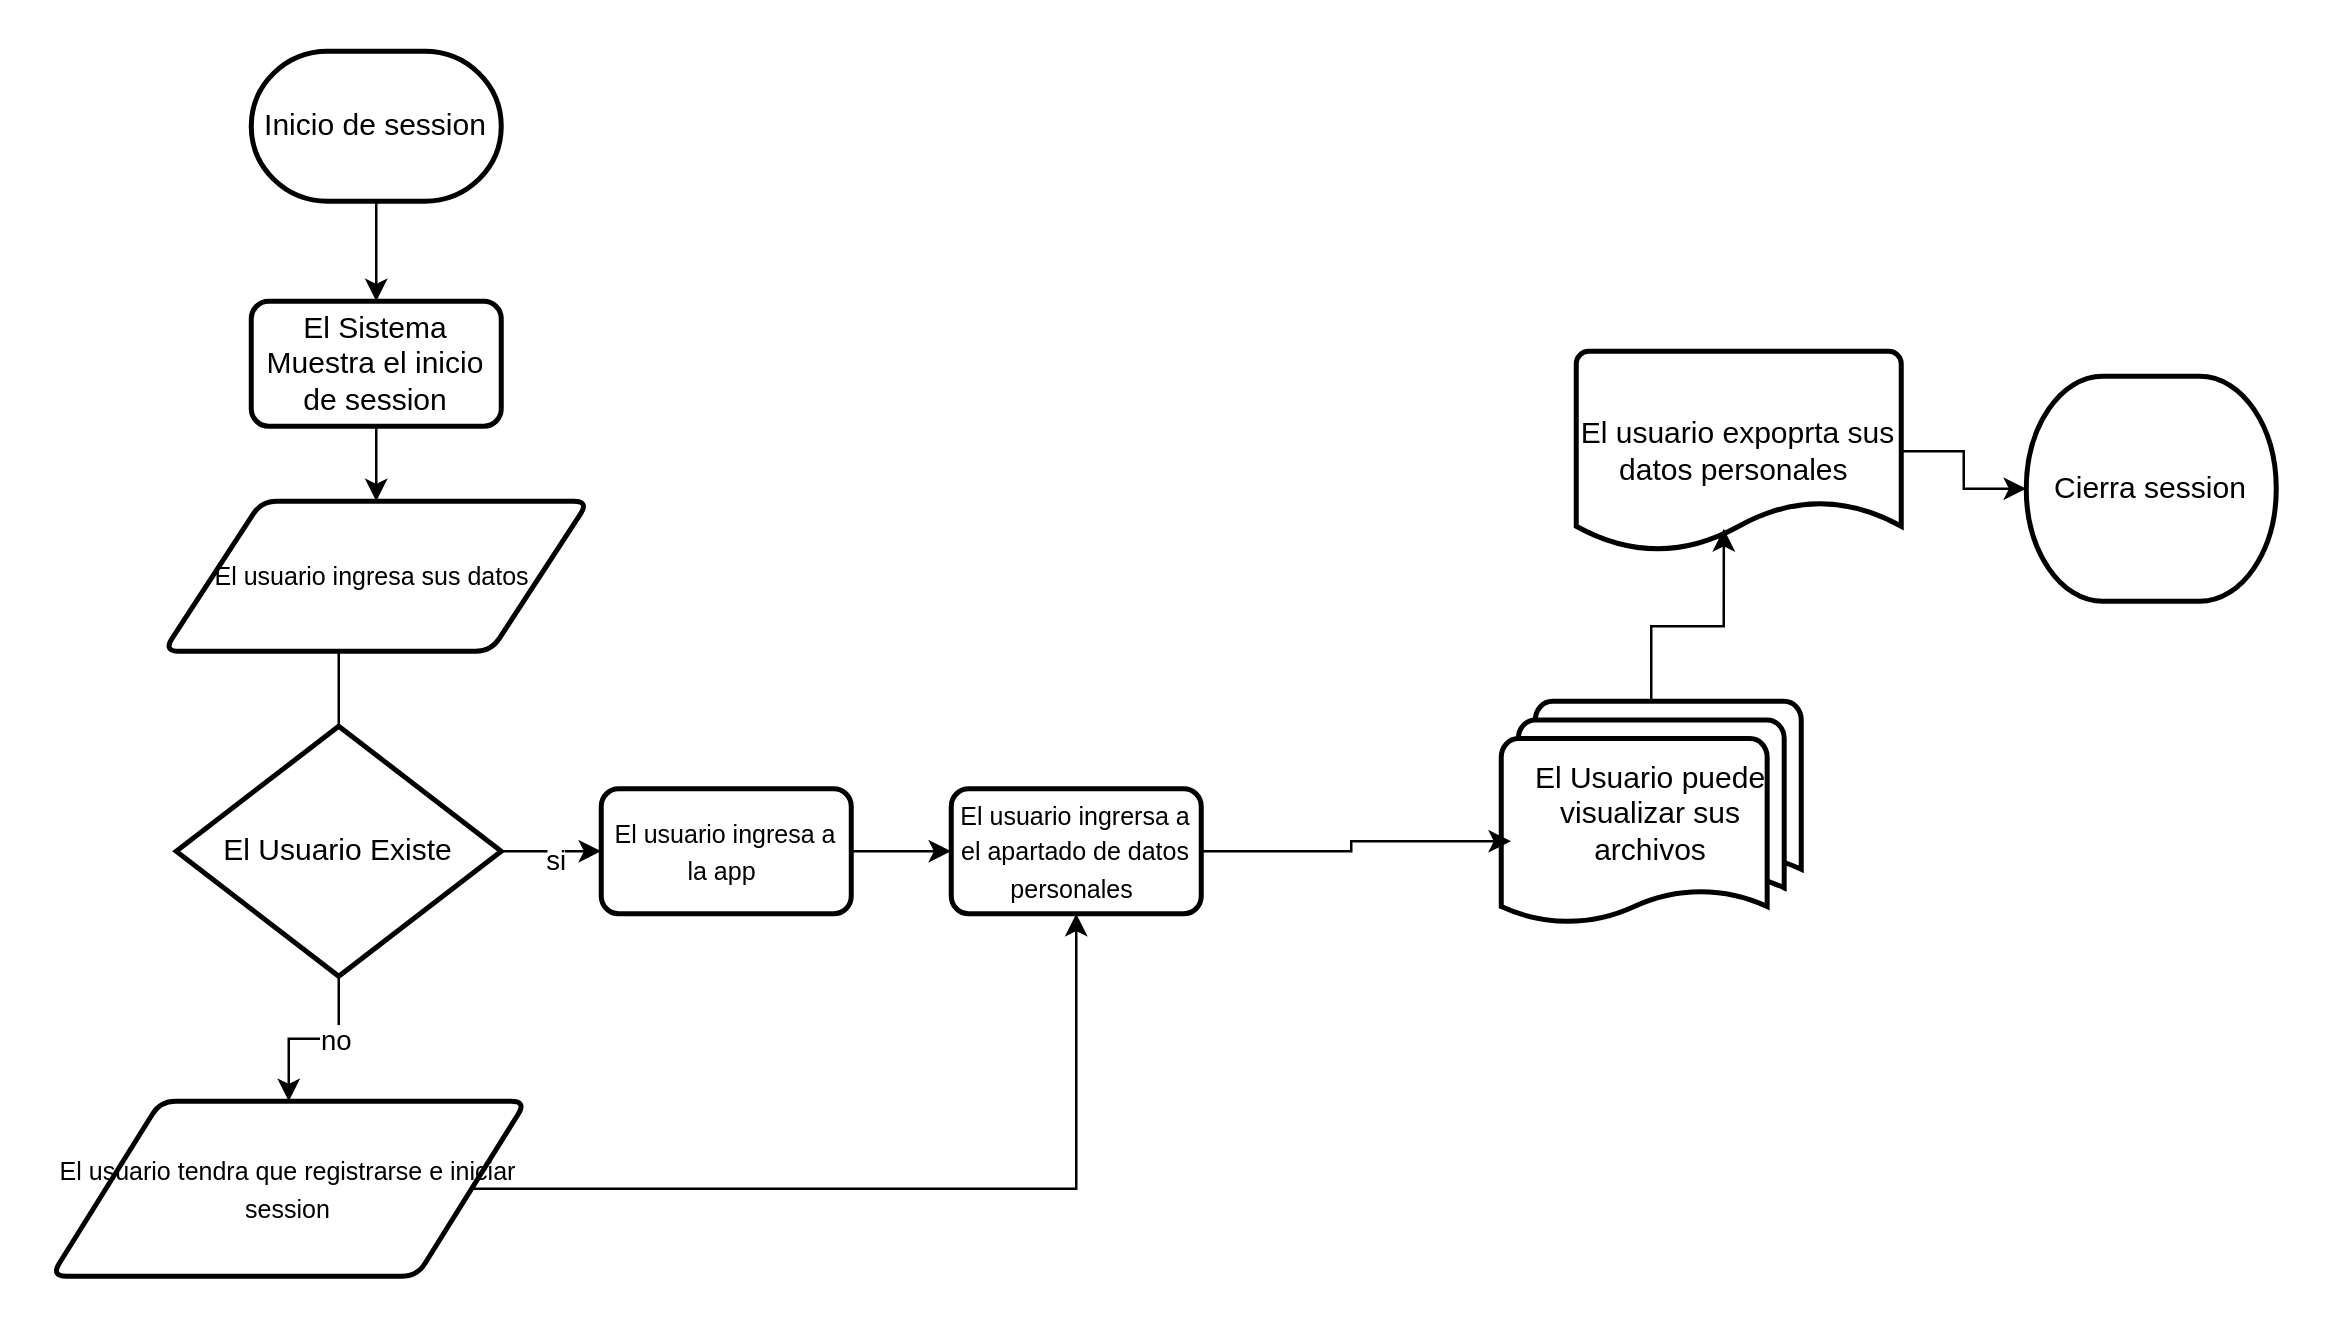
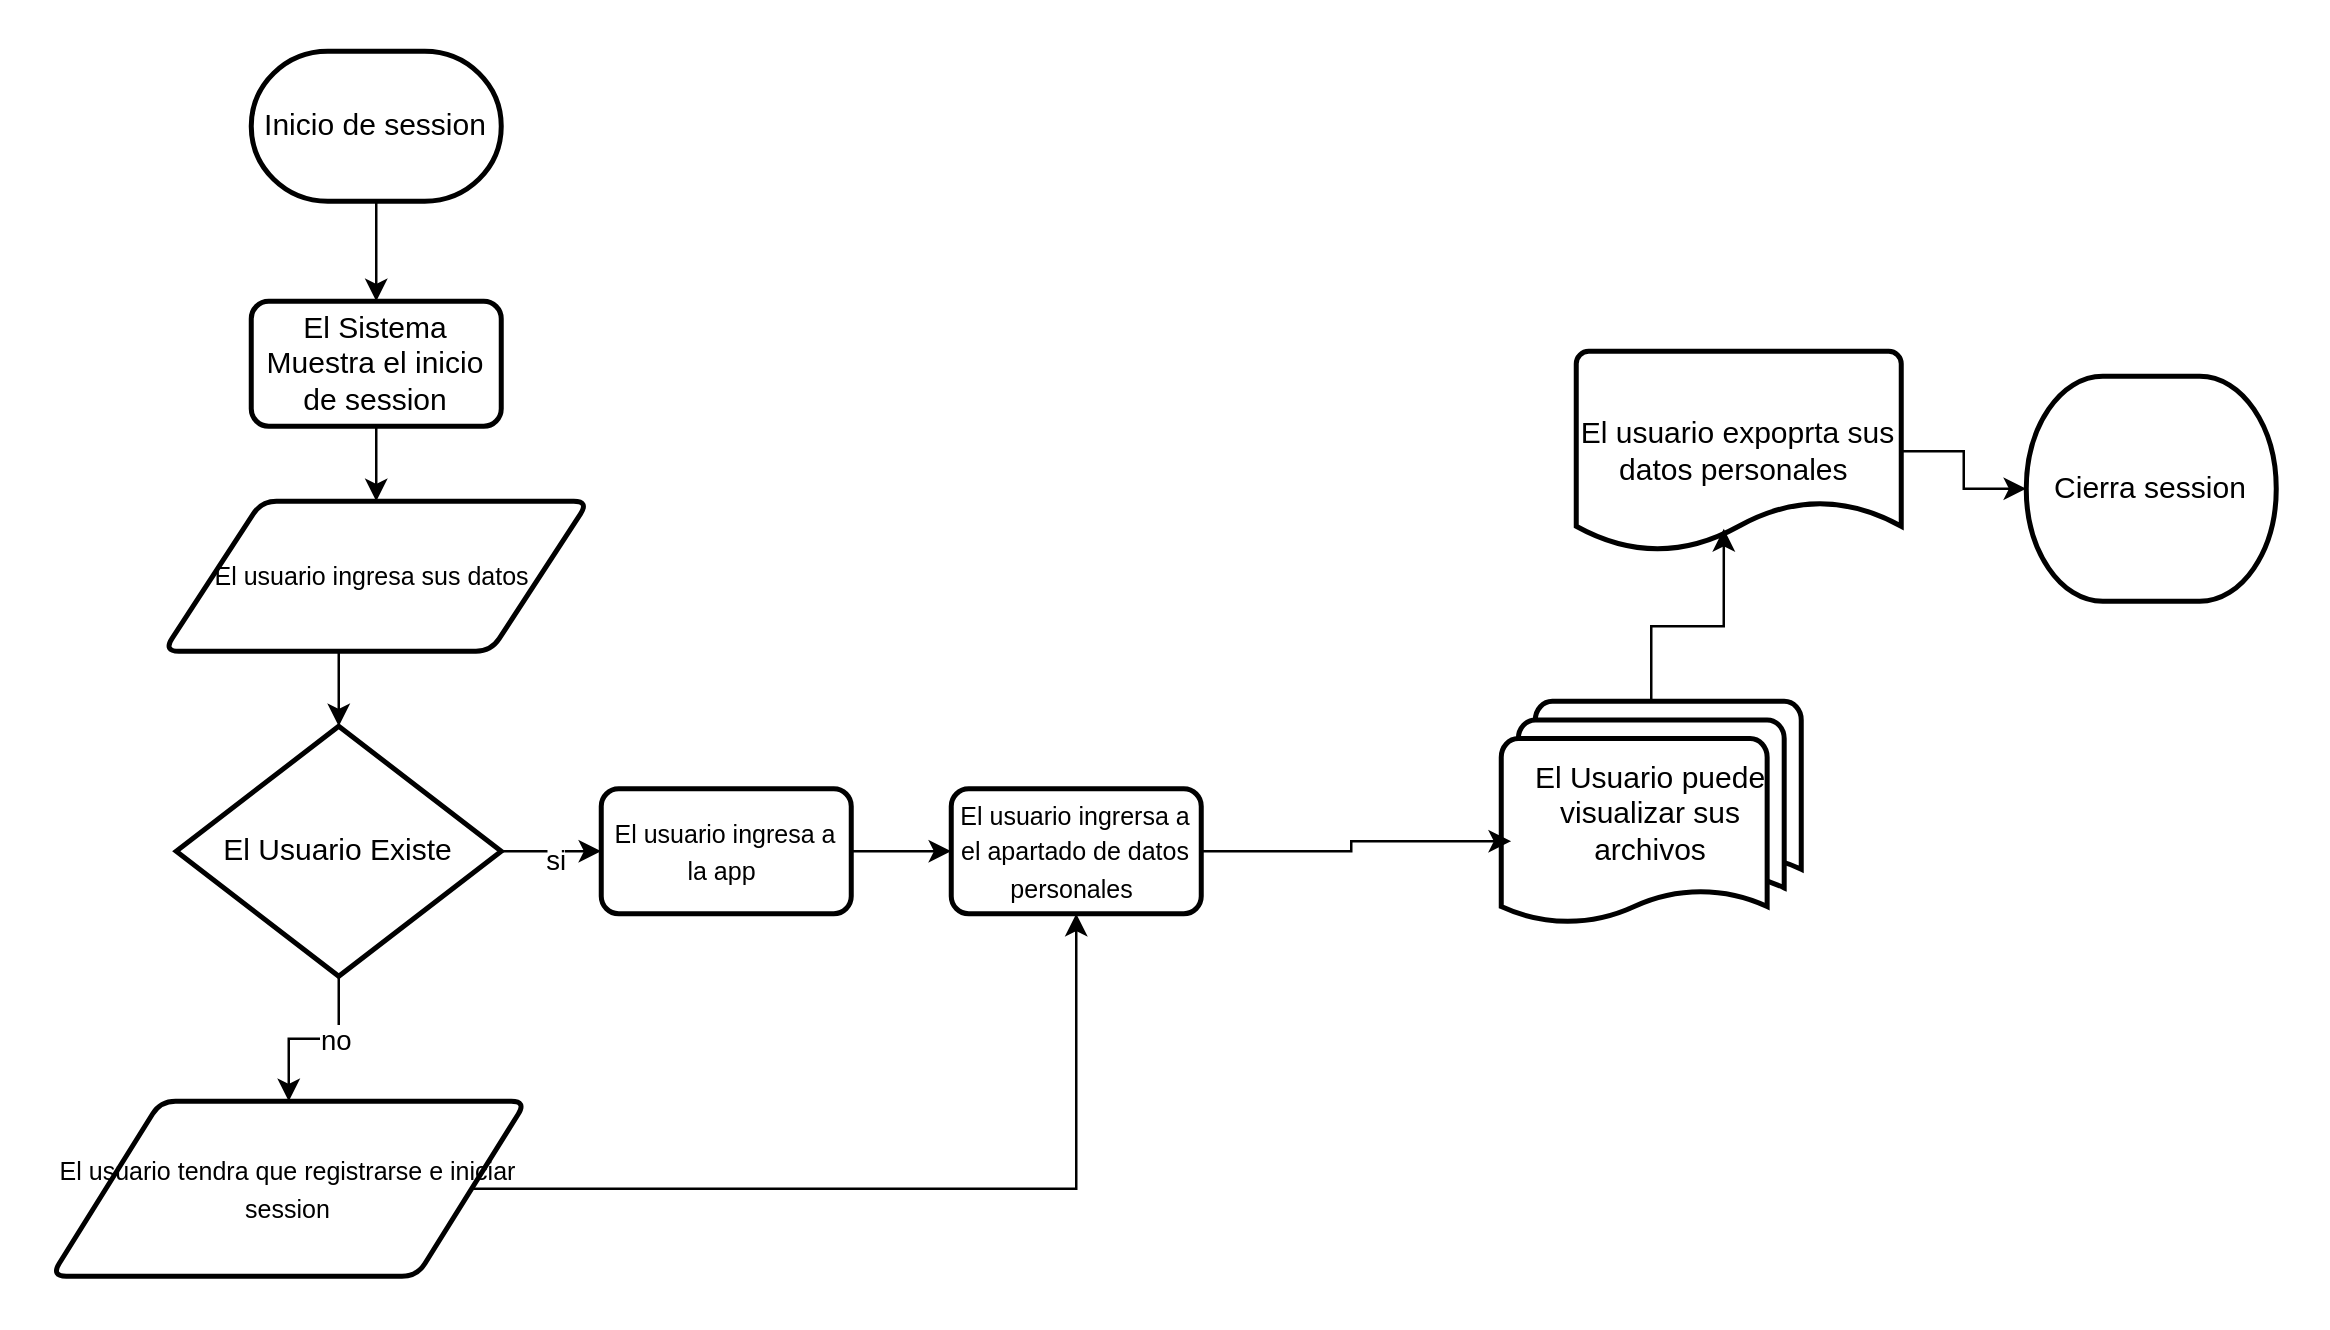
edge "El usuario ingresa sus datos" -- "El Usuario Existe": arrowhead none -> classic
